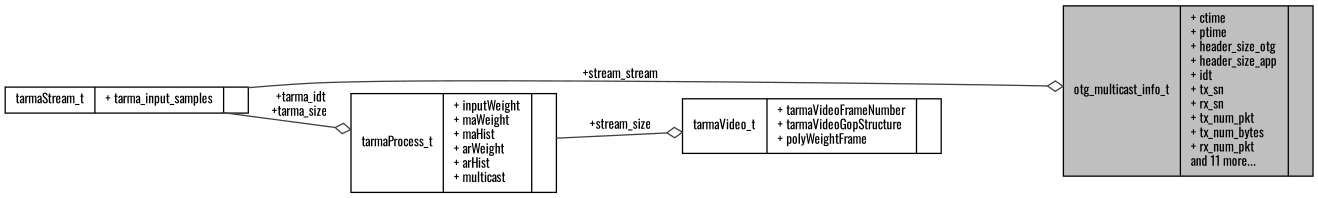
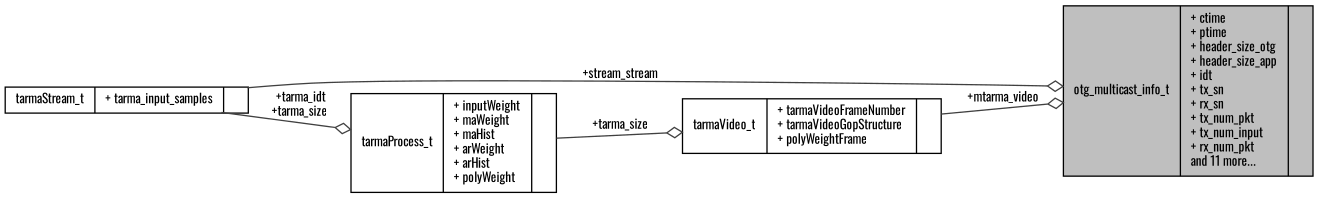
edge "tarmaVideo_t" -> "otg_multicast_info_t": added, label "+mtarma_video"
edge "tarmaProcess_t" -> "tarmaVideo_t": label " +stream_size" -> " +tarma_size"
node "otg_multicast_info_t": text "+ tx_num_bytes" -> "+ tx_num_input"
node "tarmaProcess_t": text "+ multicast" -> "+ polyWeight"
